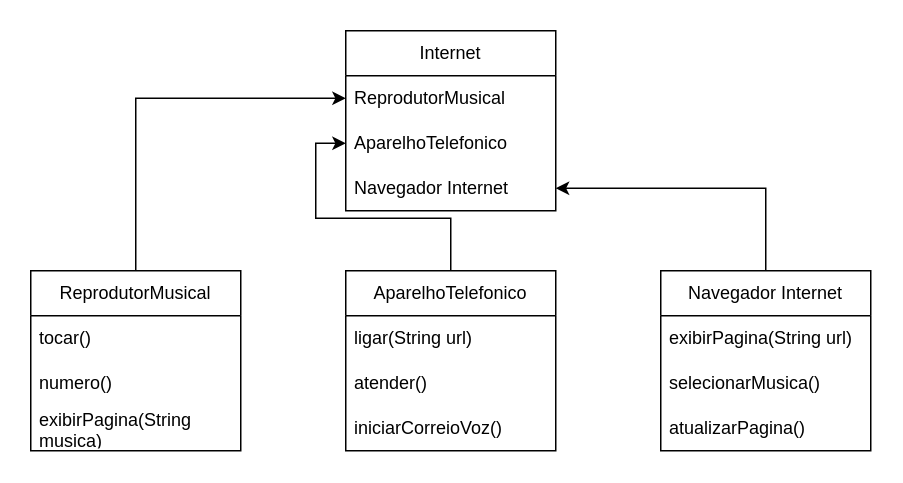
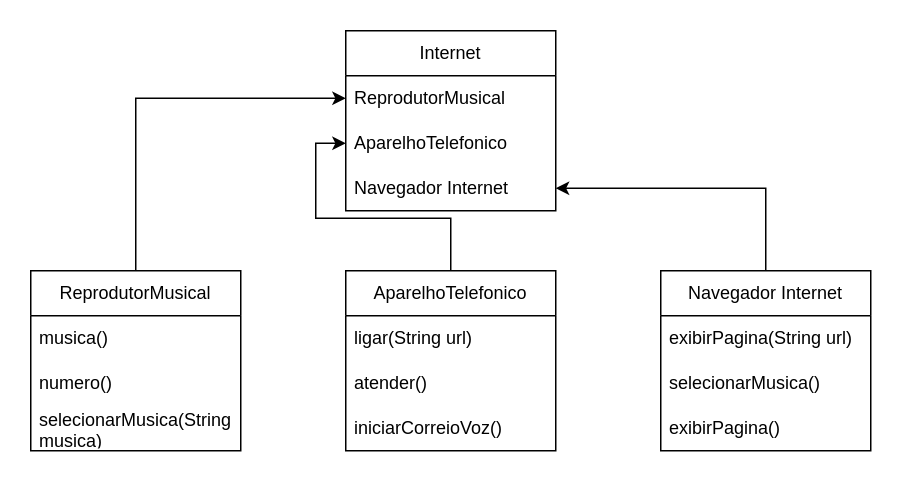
node "tocar()": label "tocar()" -> "musica()"
node "exibirPagina(String musica)": label "exibirPagina(String musica)" -> "selecionarMusica(String musica)"
node "atualizarPagina()": label "atualizarPagina()" -> "exibirPagina()"
